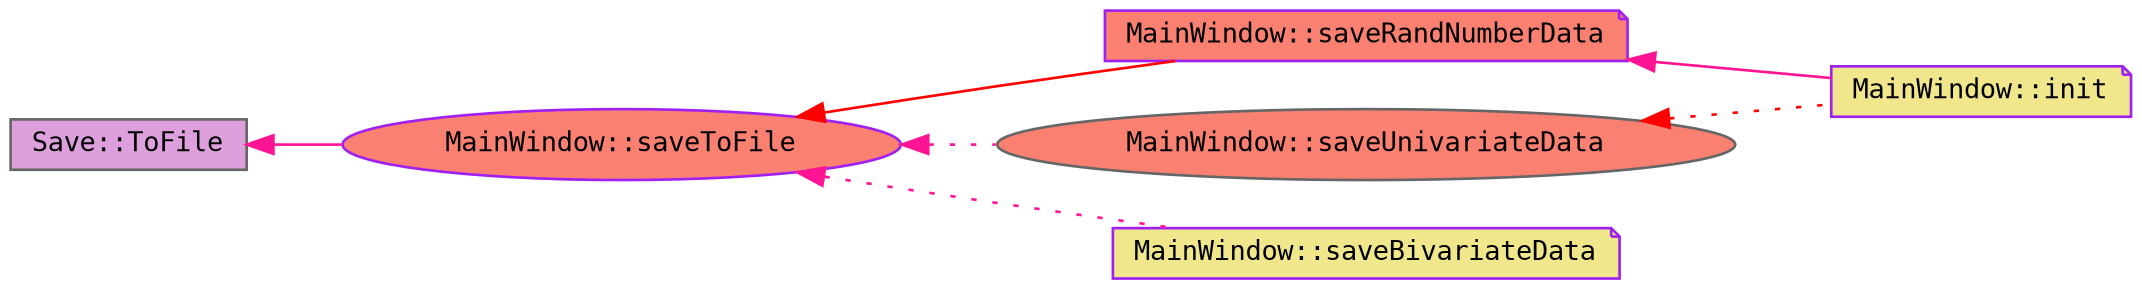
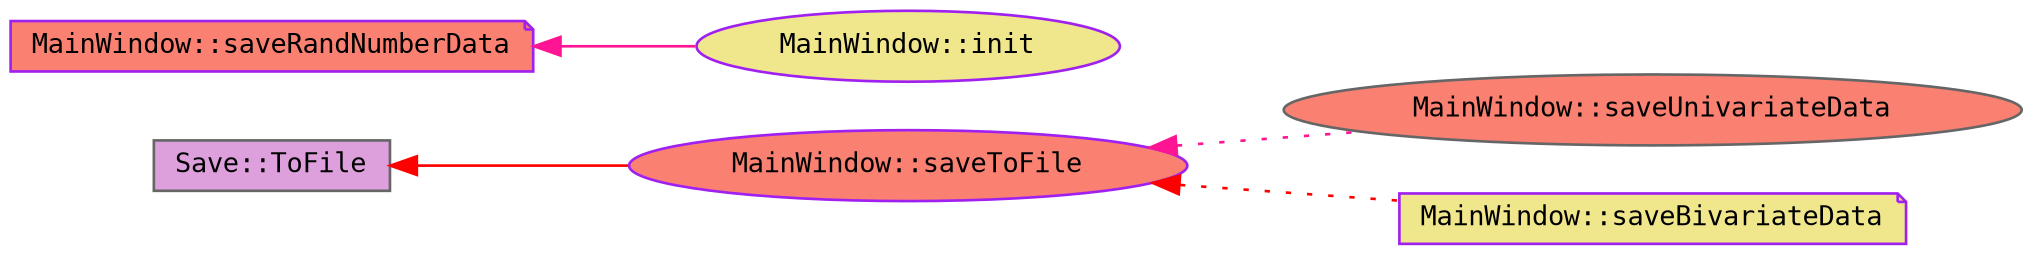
edge "MainWindow::saveRandNumberData" -> "MainWindow::saveToFile": removed
node "MainWindow::init": shape note -> ellipse
edge "MainWindow::init" -> "MainWindow::saveUnivariateData": removed
edge "MainWindow::saveToFile" -> "Save::ToFile": color deeppink -> red
edge "MainWindow::saveBivariateData" -> "MainWindow::saveToFile": color deeppink -> red
